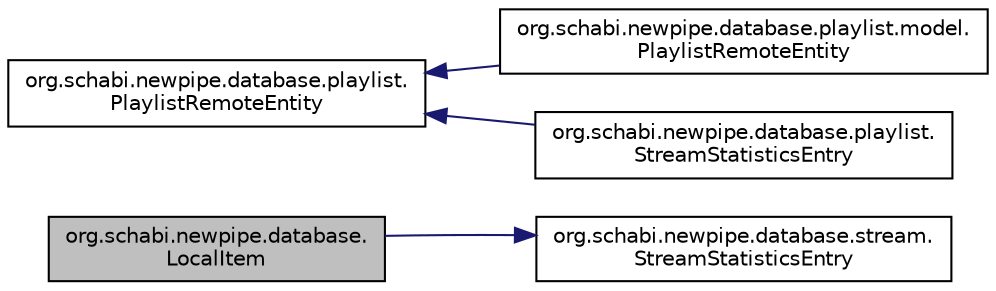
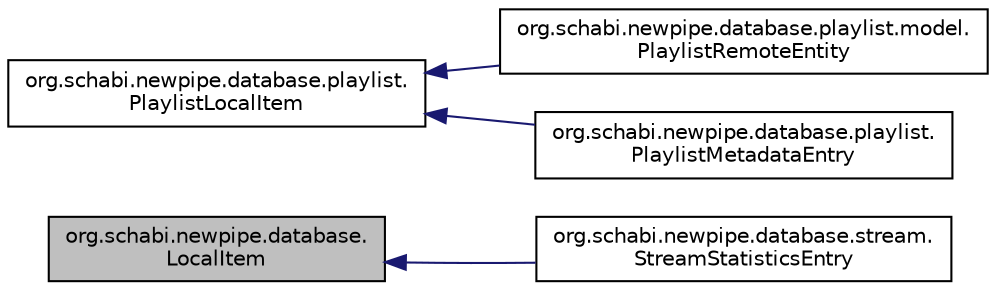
node "org.schabi.newpipe.database.playlist. PlaylistRemoteEntity": label "org.schabi.newpipe.database.playlist. PlaylistRemoteEntity" -> "org.schabi.newpipe.database.playlist. PlaylistLocalItem"
node "org.schabi.newpipe.database.playlist. StreamStatisticsEntry": label "org.schabi.newpipe.database.playlist. StreamStatisticsEntry" -> "org.schabi.newpipe.database.playlist. PlaylistMetadataEntry"
edge "org.schabi.newpipe.database. LocalItem" -> "org.schabi.newpipe.database.stream. StreamStatisticsEntry": reversed
